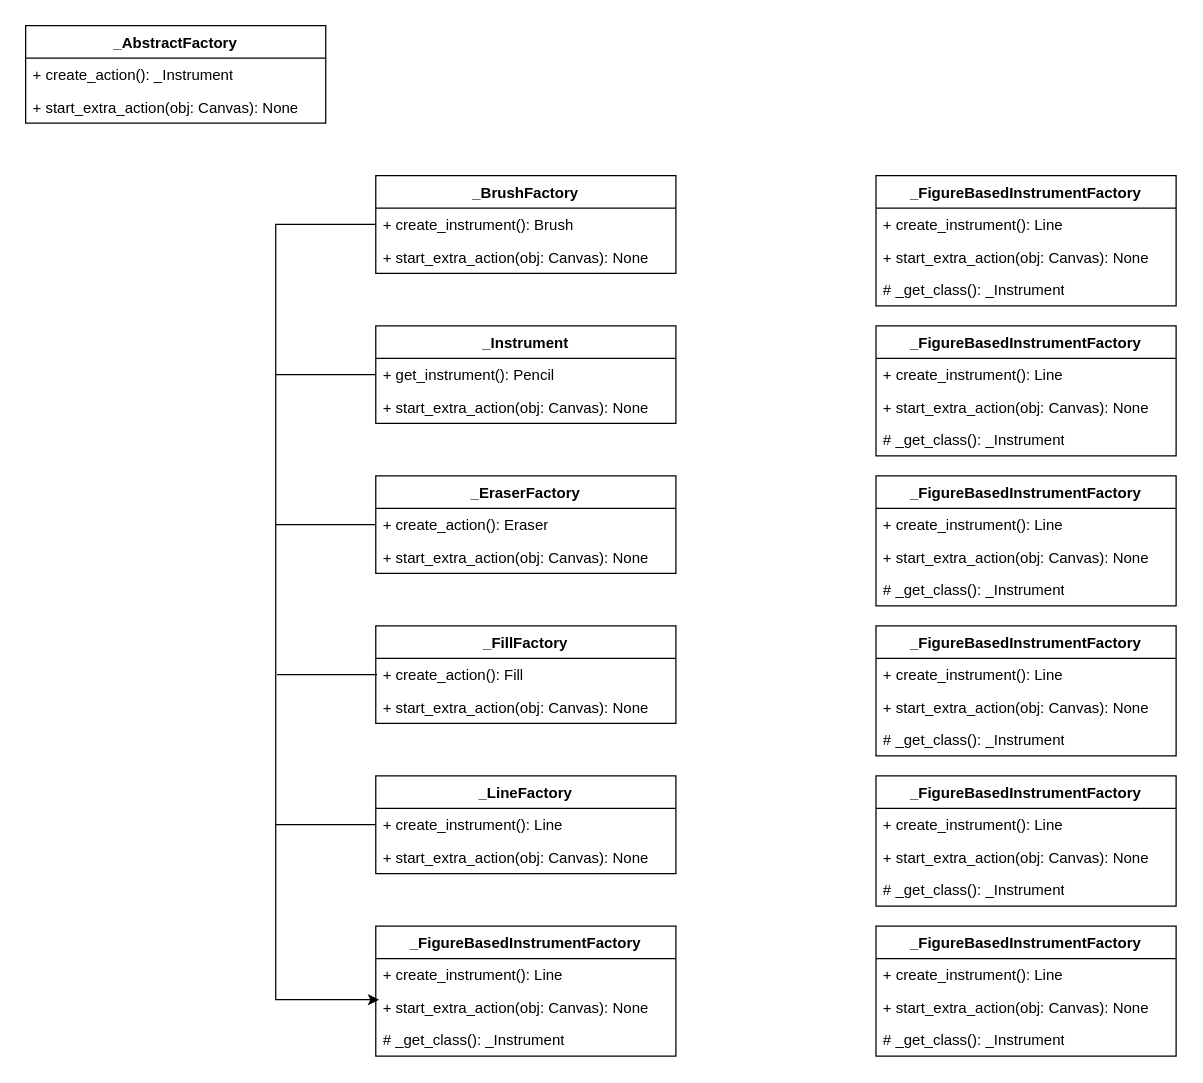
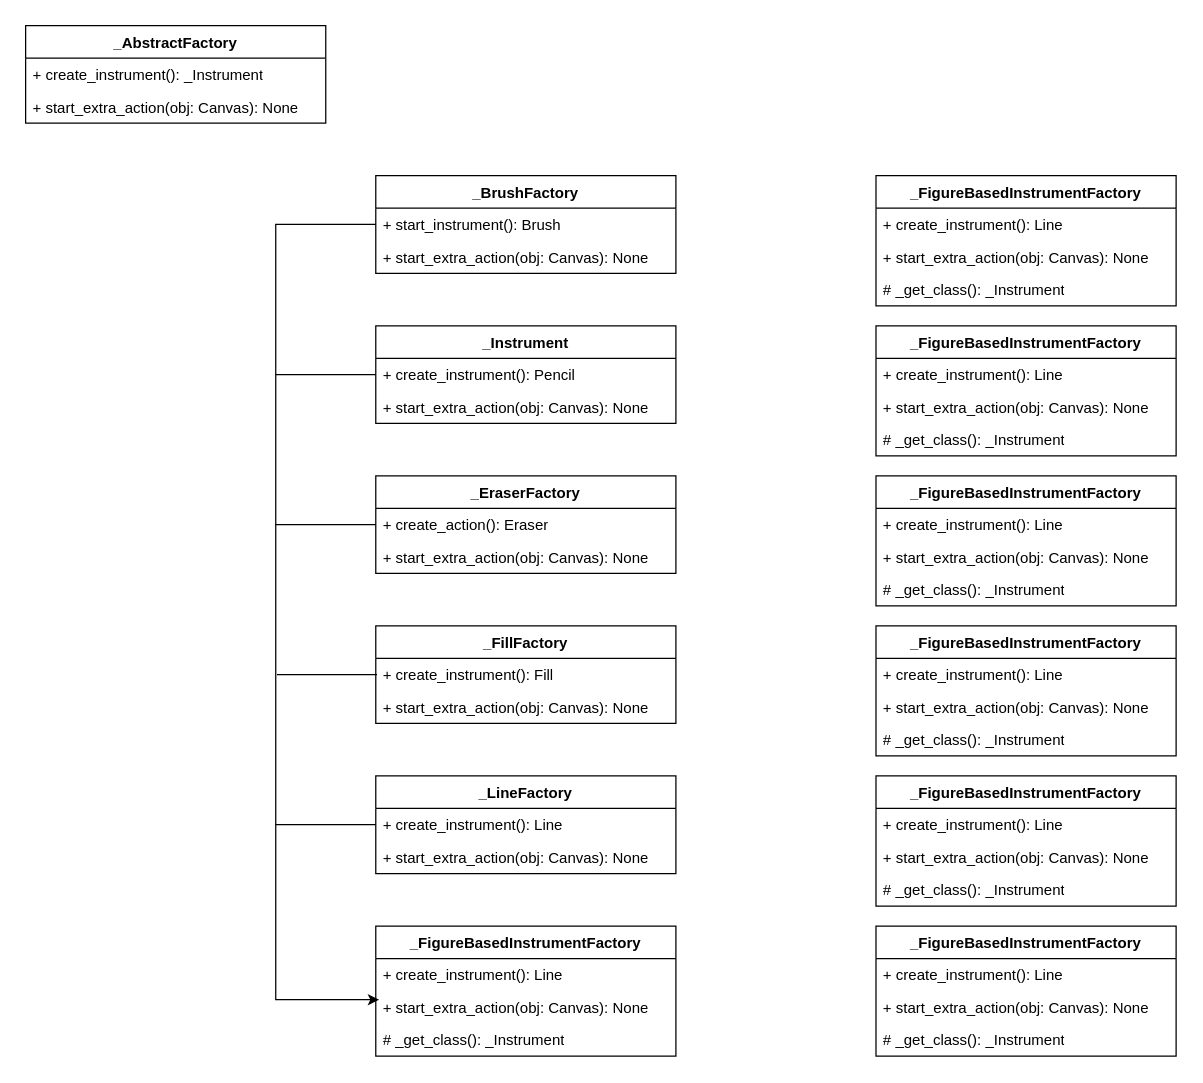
node "+ create_action(): _Instrument": label "+ create_action(): _Instrument" -> "+ create_instrument(): _Instrument"
node "+ create_instrument(): Brush": label "+ create_instrument(): Brush" -> "+ start_instrument(): Brush"
node "+ get_instrument(): Pencil": label "+ get_instrument(): Pencil" -> "+ create_instrument(): Pencil"
node "+ create_action(): Fill": label "+ create_action(): Fill" -> "+ create_instrument(): Fill"
